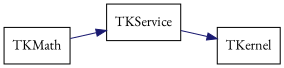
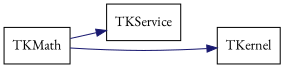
edge "TKService" -> "TKernel": now "TKMath" -> "TKernel"
